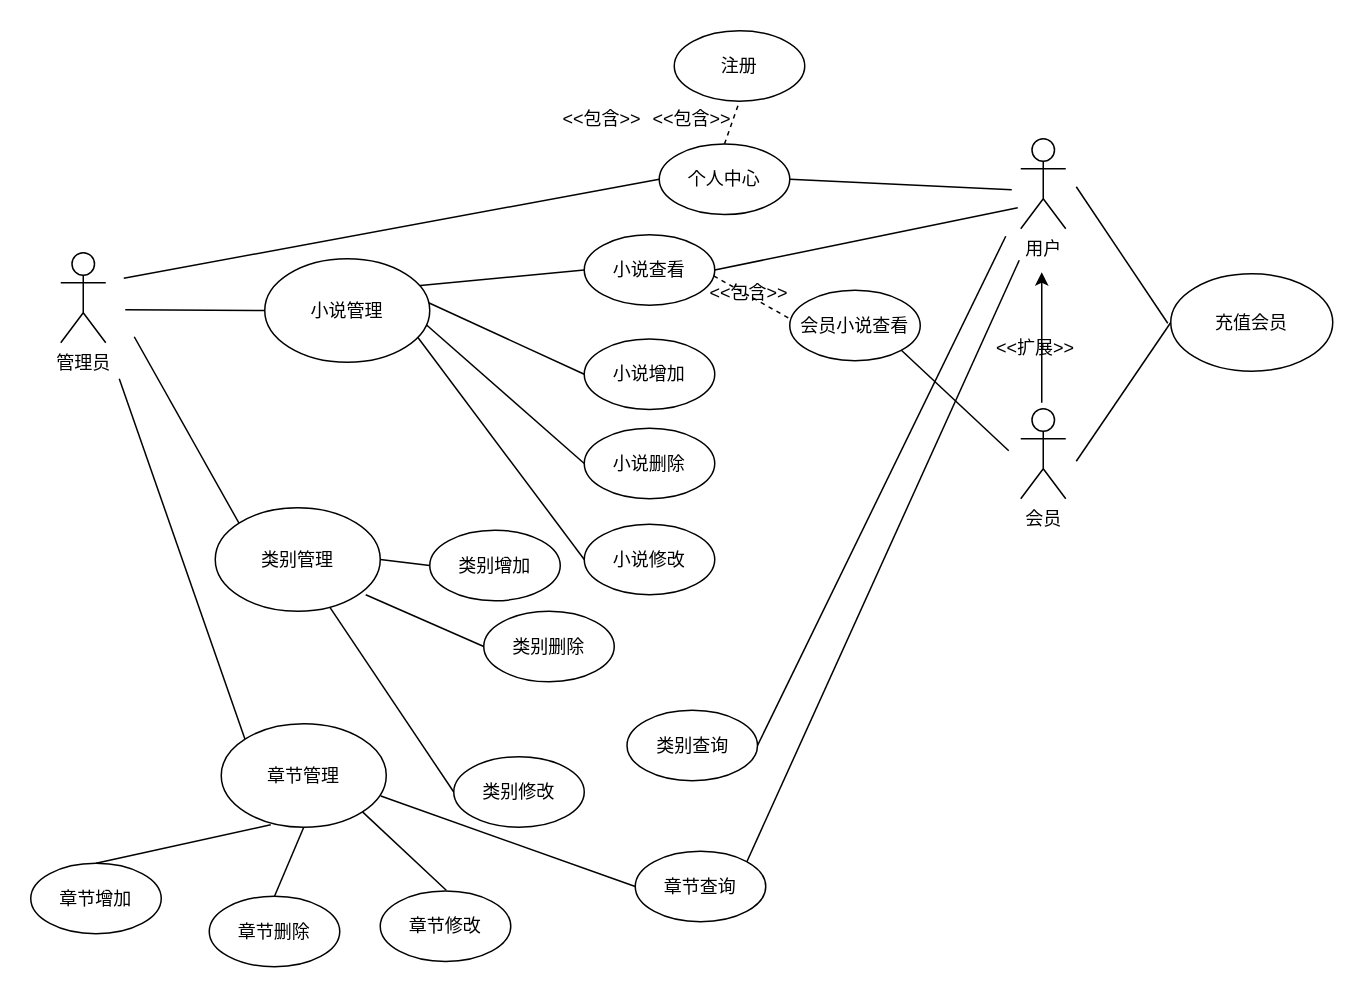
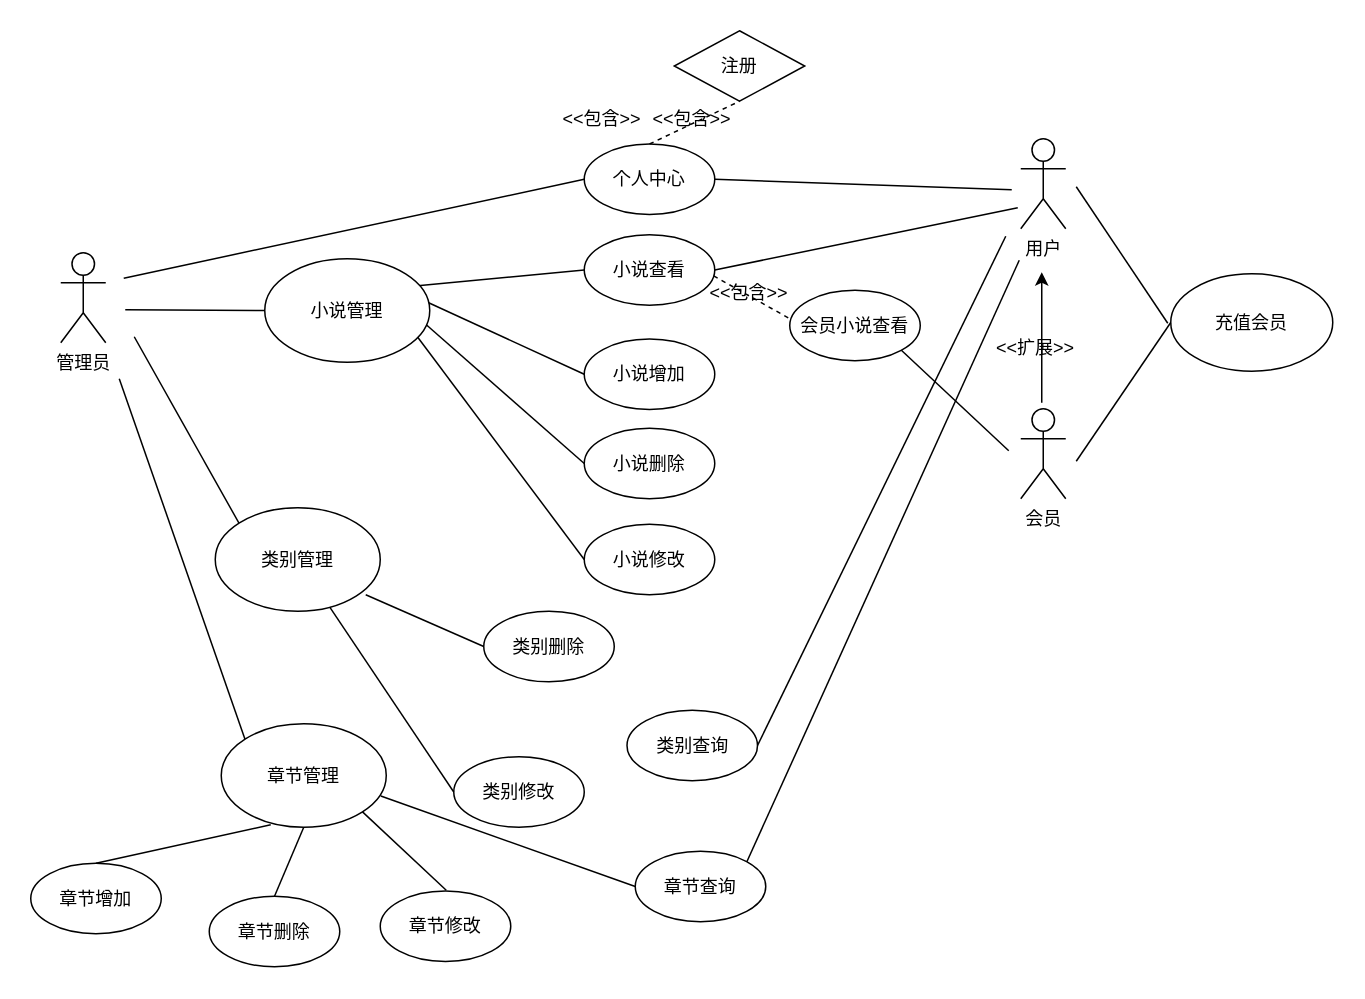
node "注册": shape ellipse -> diamond
node "个人中心": moved (725, 179) -> (650, 179)
edge "类别管理" -- "类别增加": removed
node "类别增加": removed
